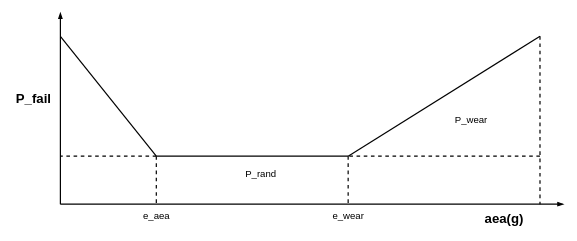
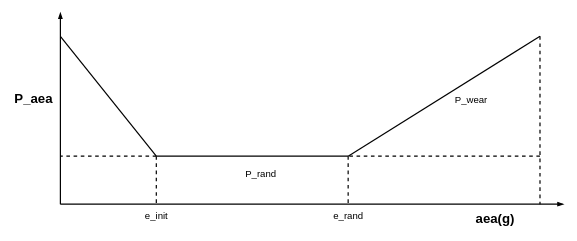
node "P_fail": label "P_fail" -> "P_aea"
node "P_wear": moved (471, 120) -> (471, 99)
node "e_aea": label "e_aea" -> "e_init"
node "e_wear": label "e_wear" -> "e_rand"
node "aea(g)": moved (504, 219) -> (495, 219)
